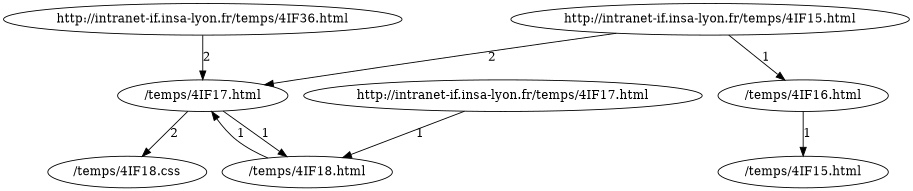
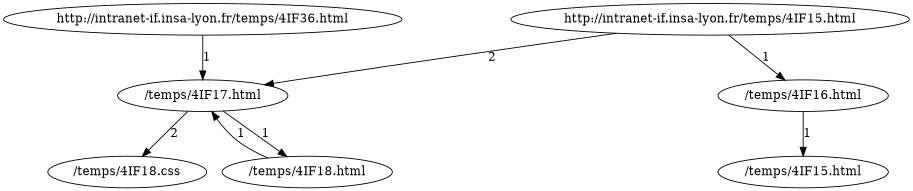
edge "http://intranet-if.insa-lyon.fr/temps/4IF36.html" -> "/temps/4IF17.html": label "2" -> "1"
node "http://intranet-if.insa-lyon.fr/temps/4IF17.html": removed
